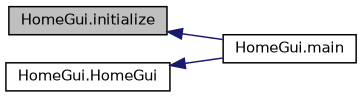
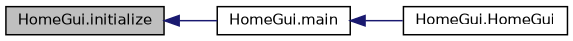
edge "HomeGui.main" -> "HomeGui.HomeGui": reversed
